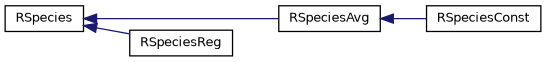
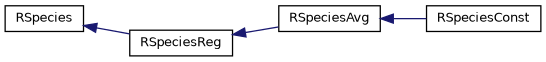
edge "RSpeciesAvg" -> "RSpecies": now "RSpeciesAvg" -> "RSpeciesReg"
